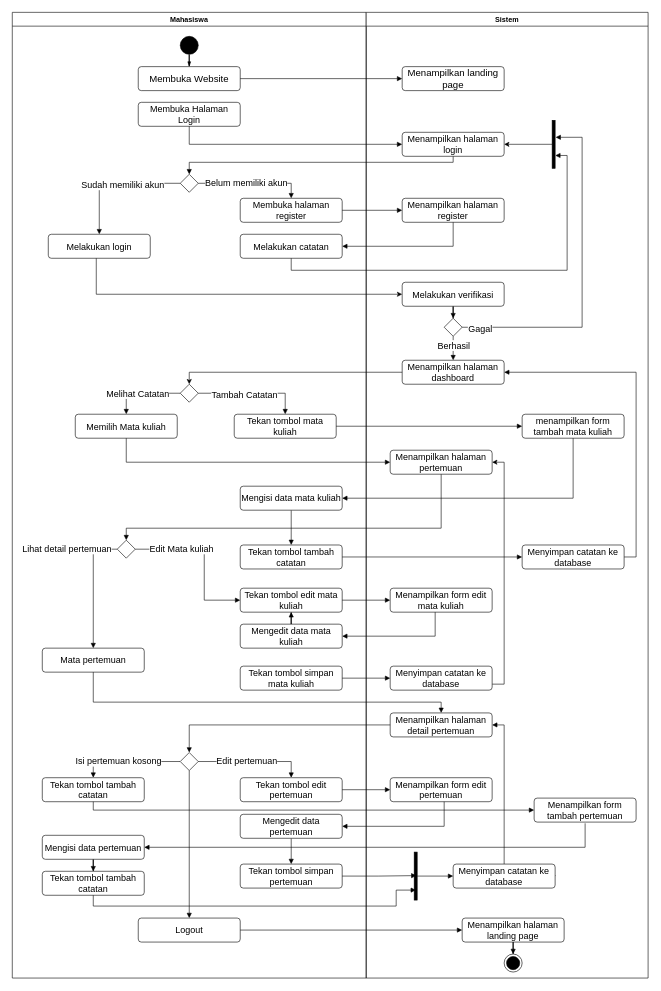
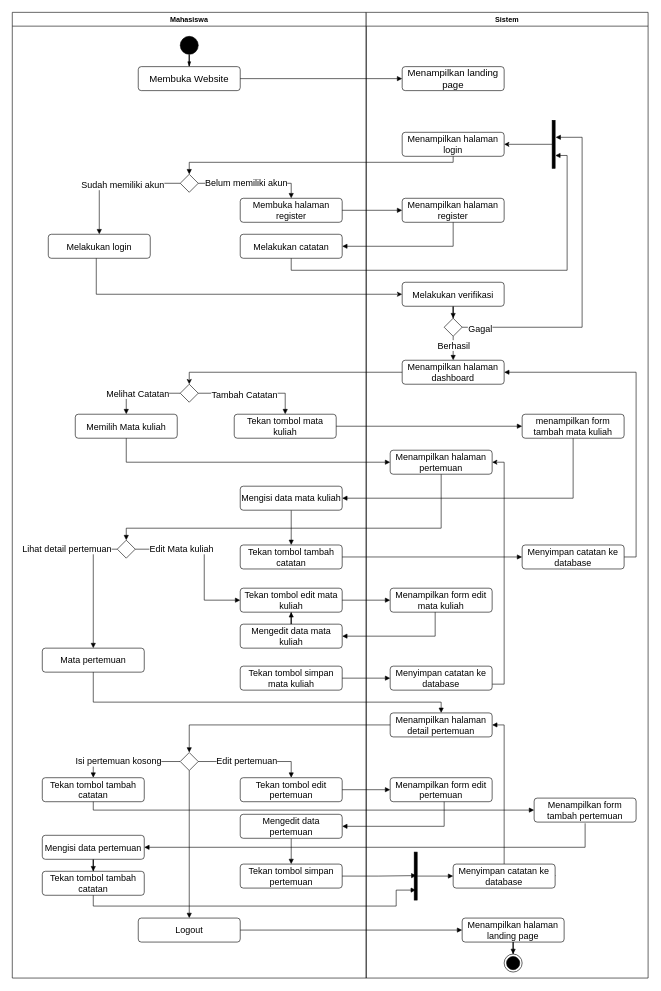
node "Membuka Halaman Login": removed
edge "Membuka Halaman Login" -> "Menampilkan halaman login": removed
